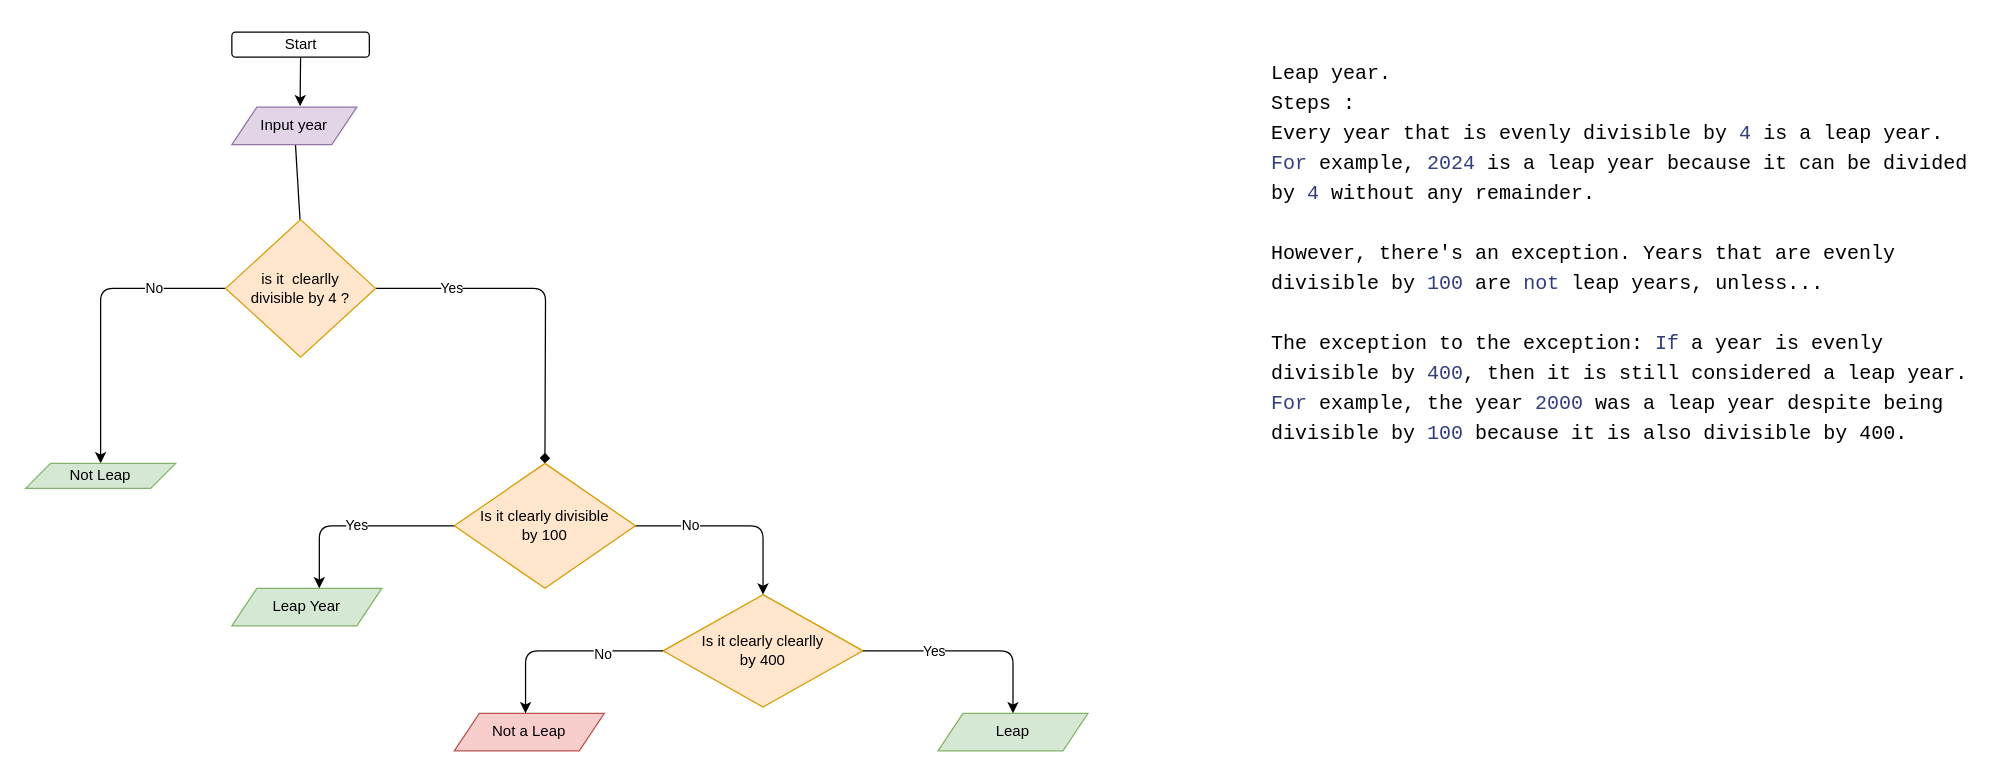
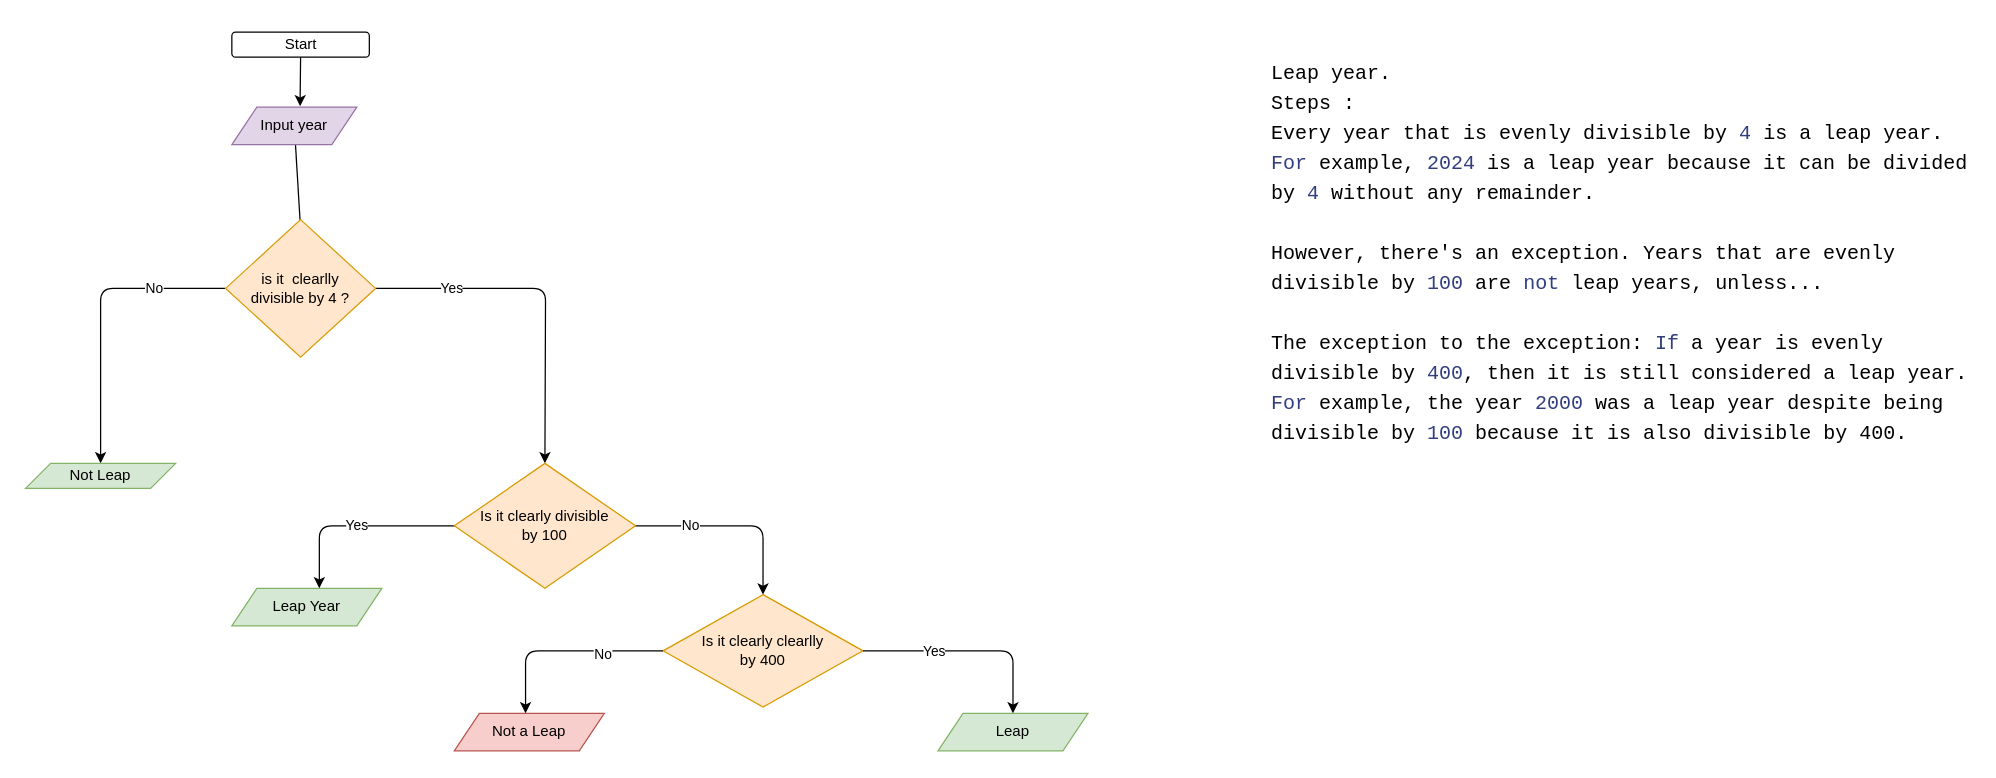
edge "is it clearlly divisible by 4 ?" -> "Is it clearly divisible by 100": arrowhead diamond -> classic
